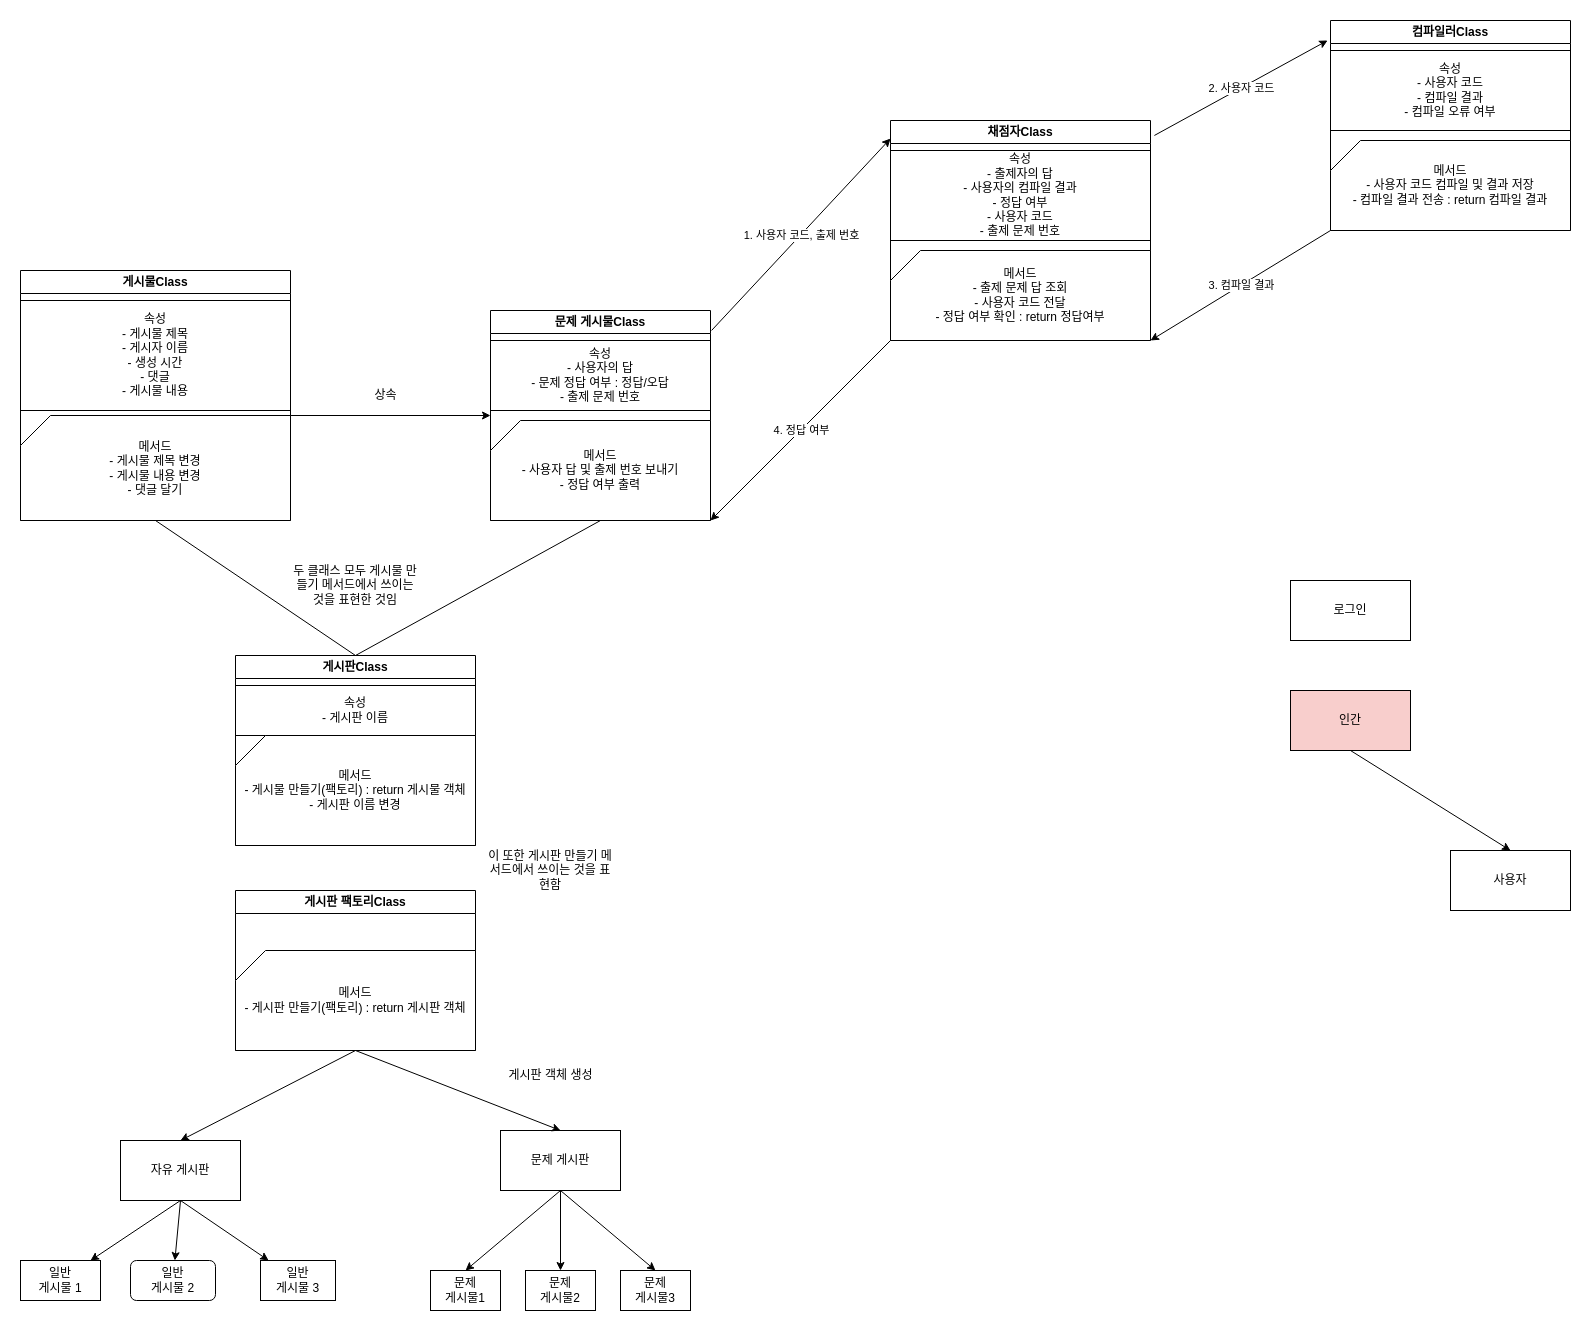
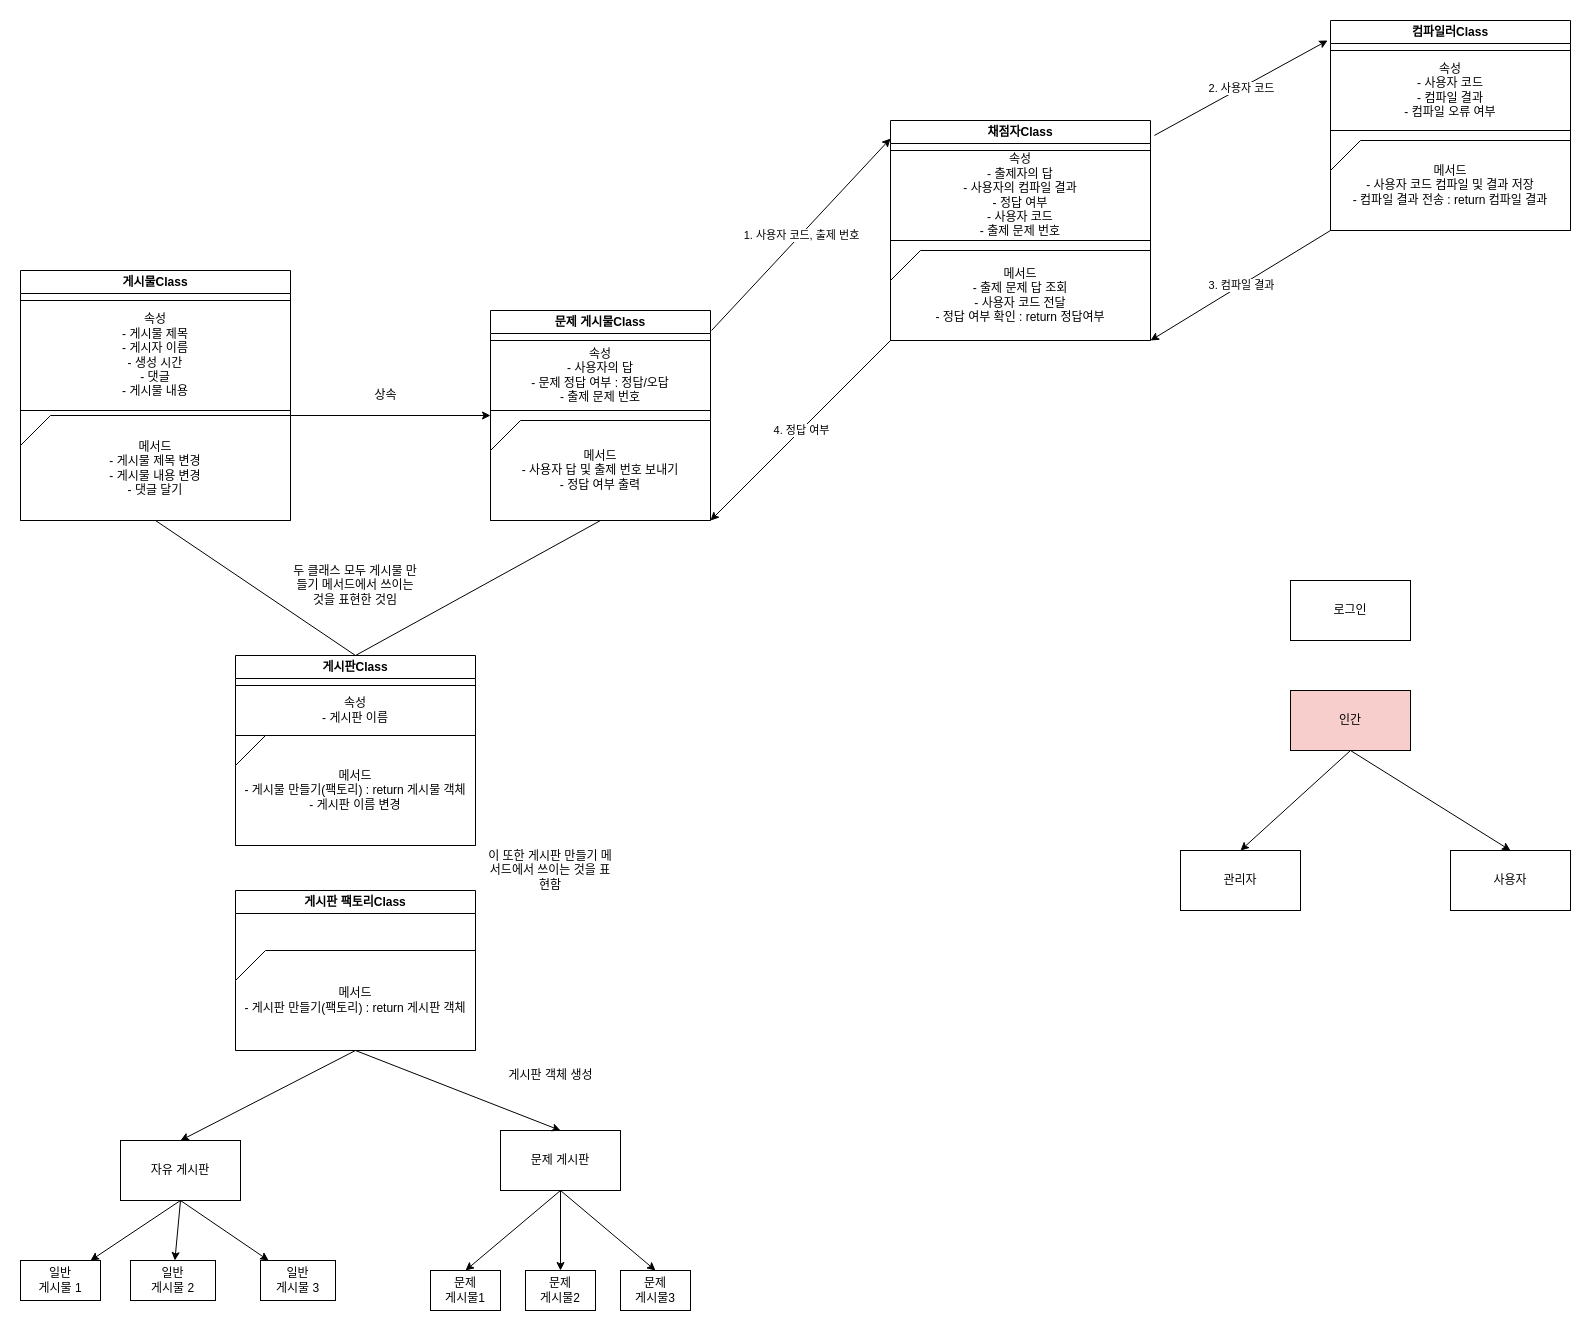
edge "인간" -> "관리자": added
node "관리자": added
node "일반 게시물 2": shape rounded rectangle -> rectangle
